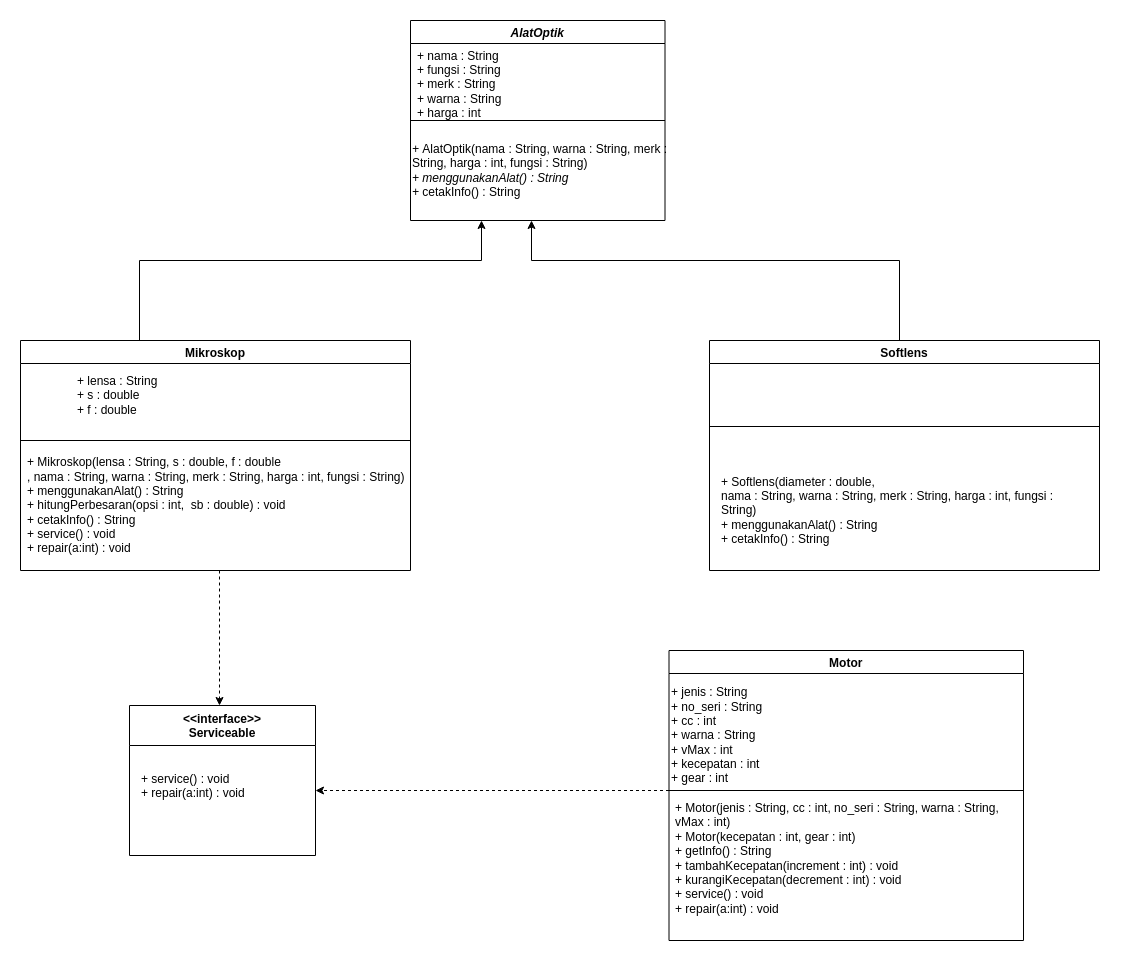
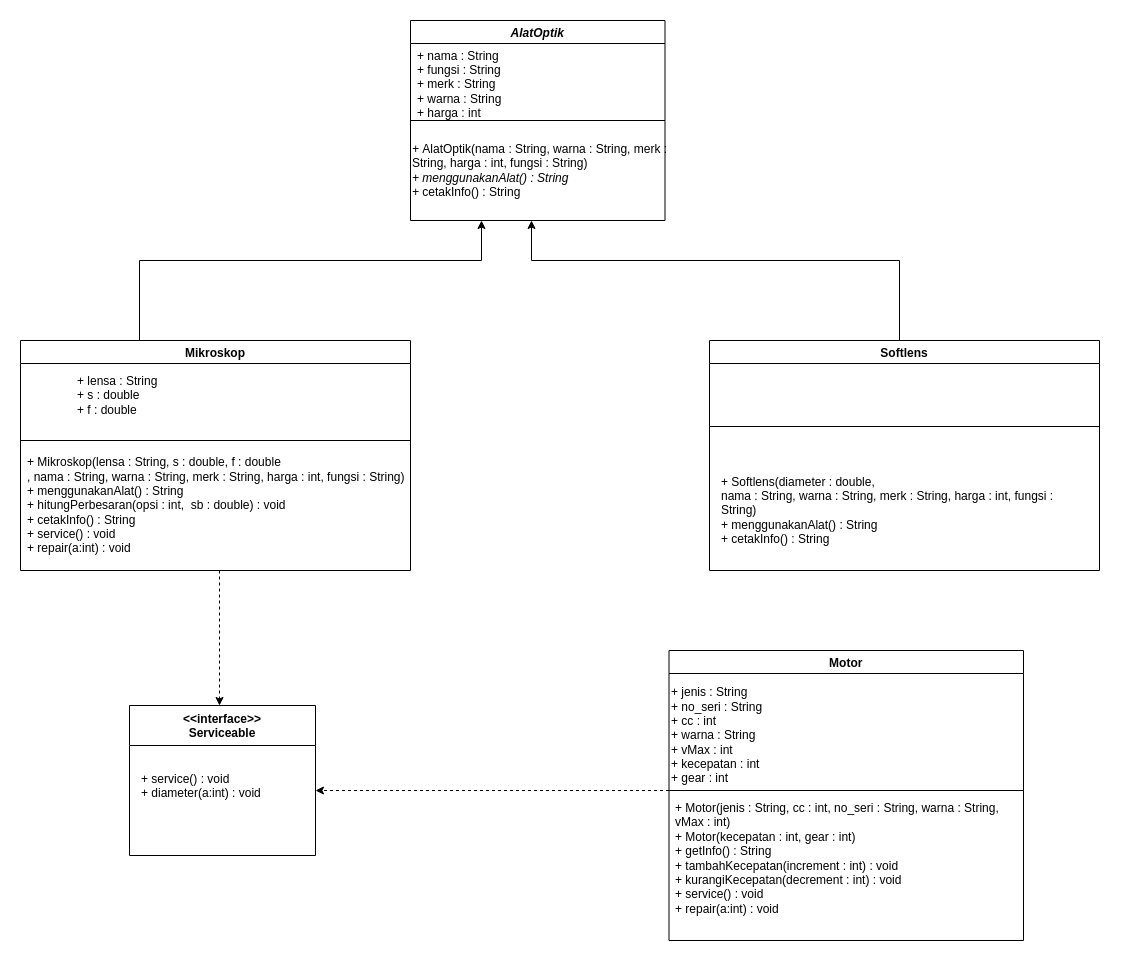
node "+ service() : void + repair(a:int) : void": label "+ service() : void + repair(a:int) : void" -> "+ service() : void + diameter(a:int) : void"
